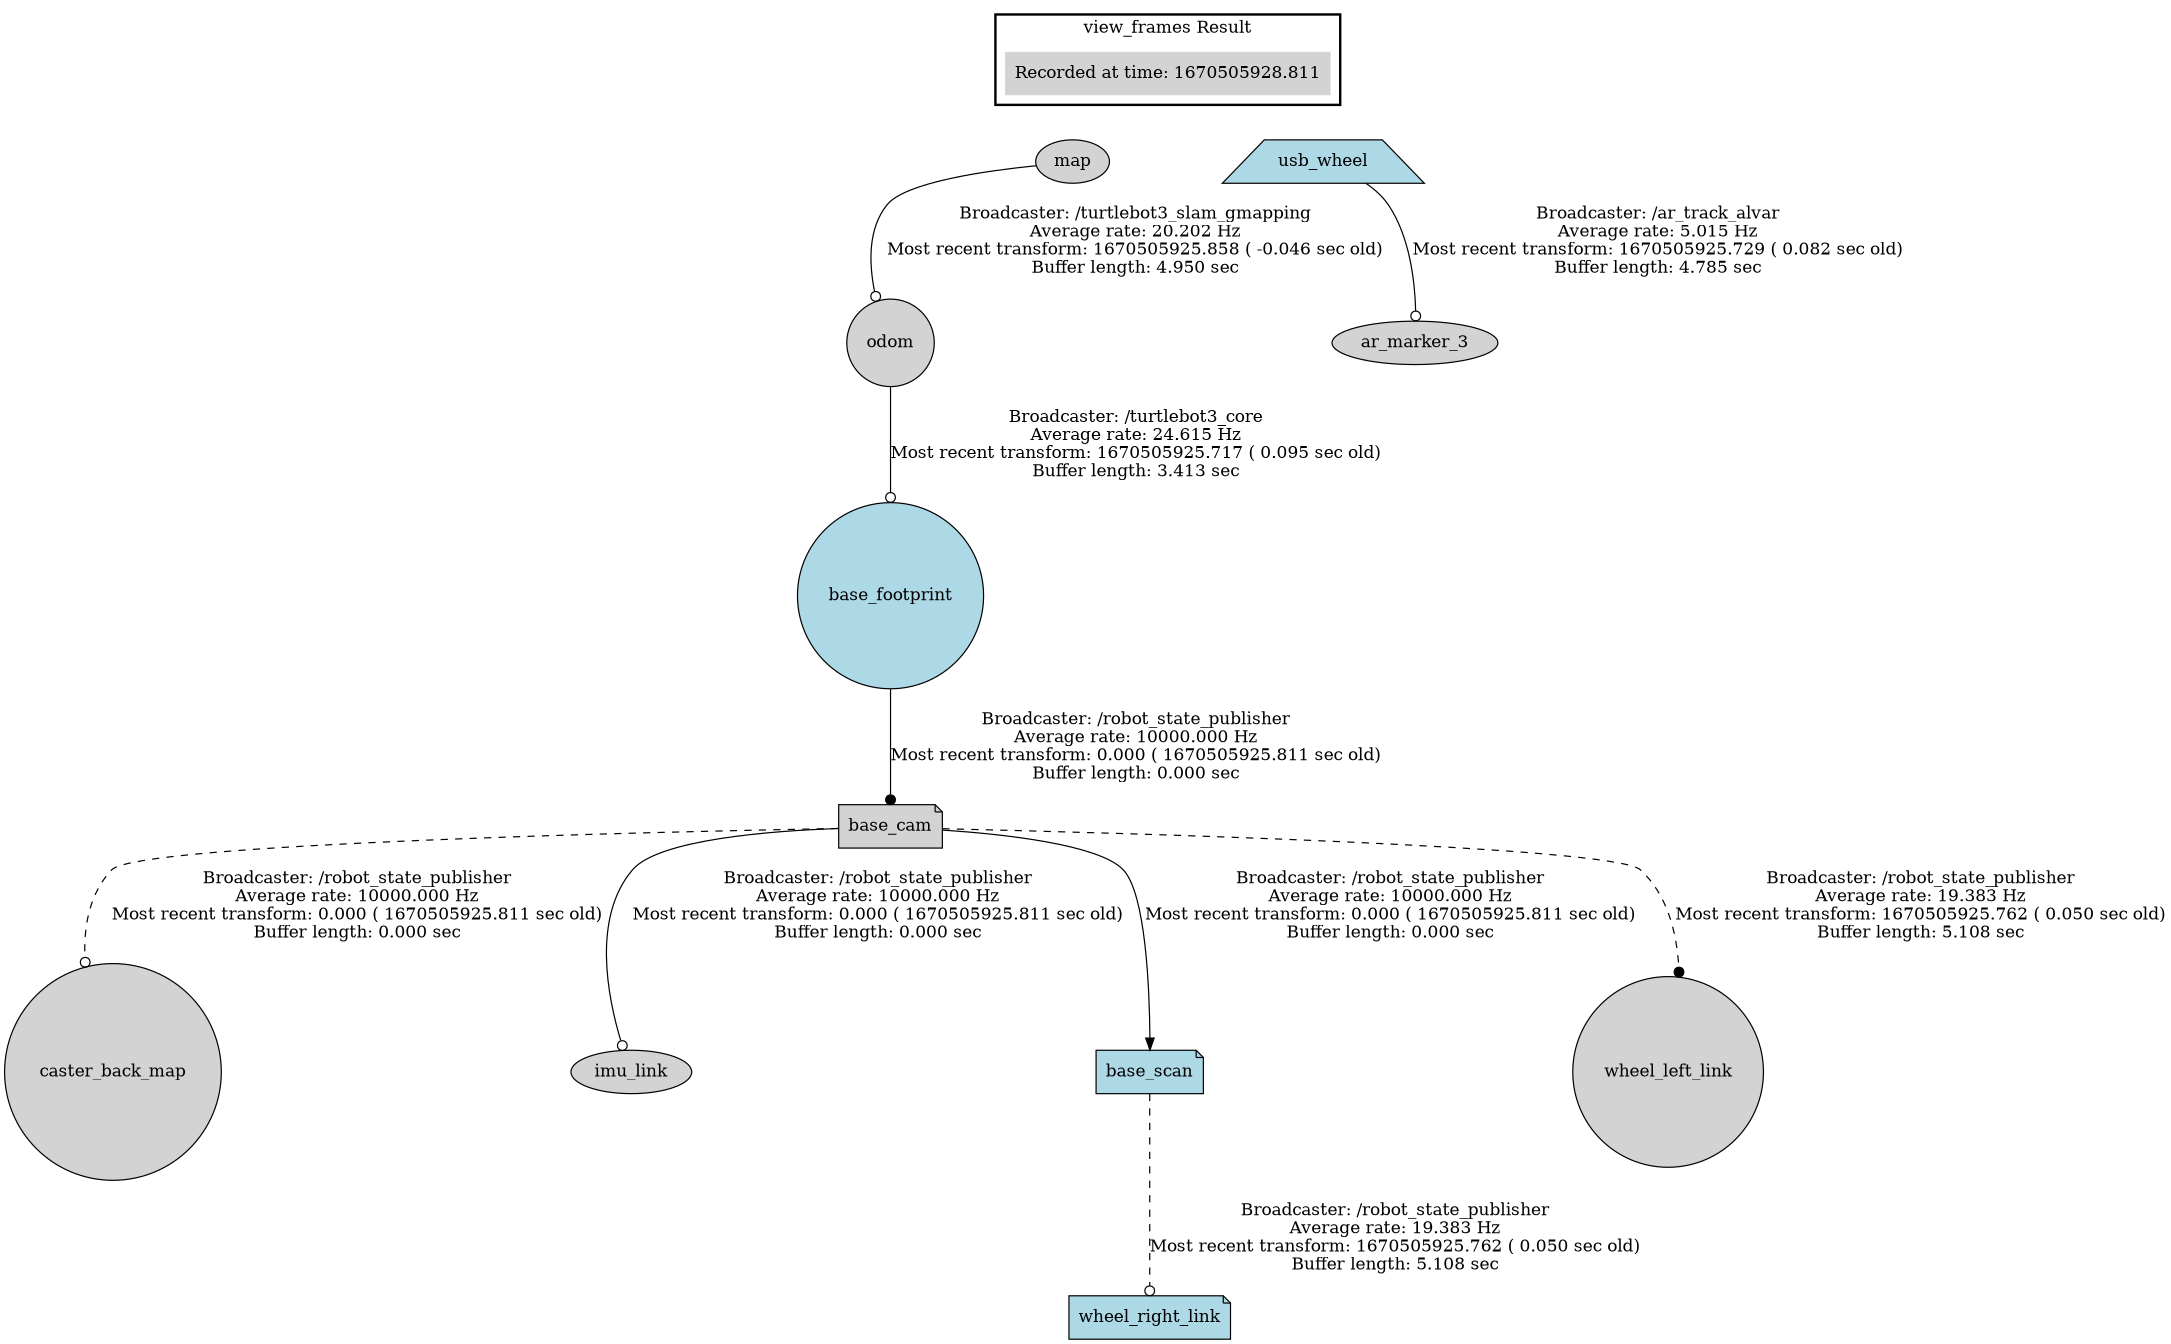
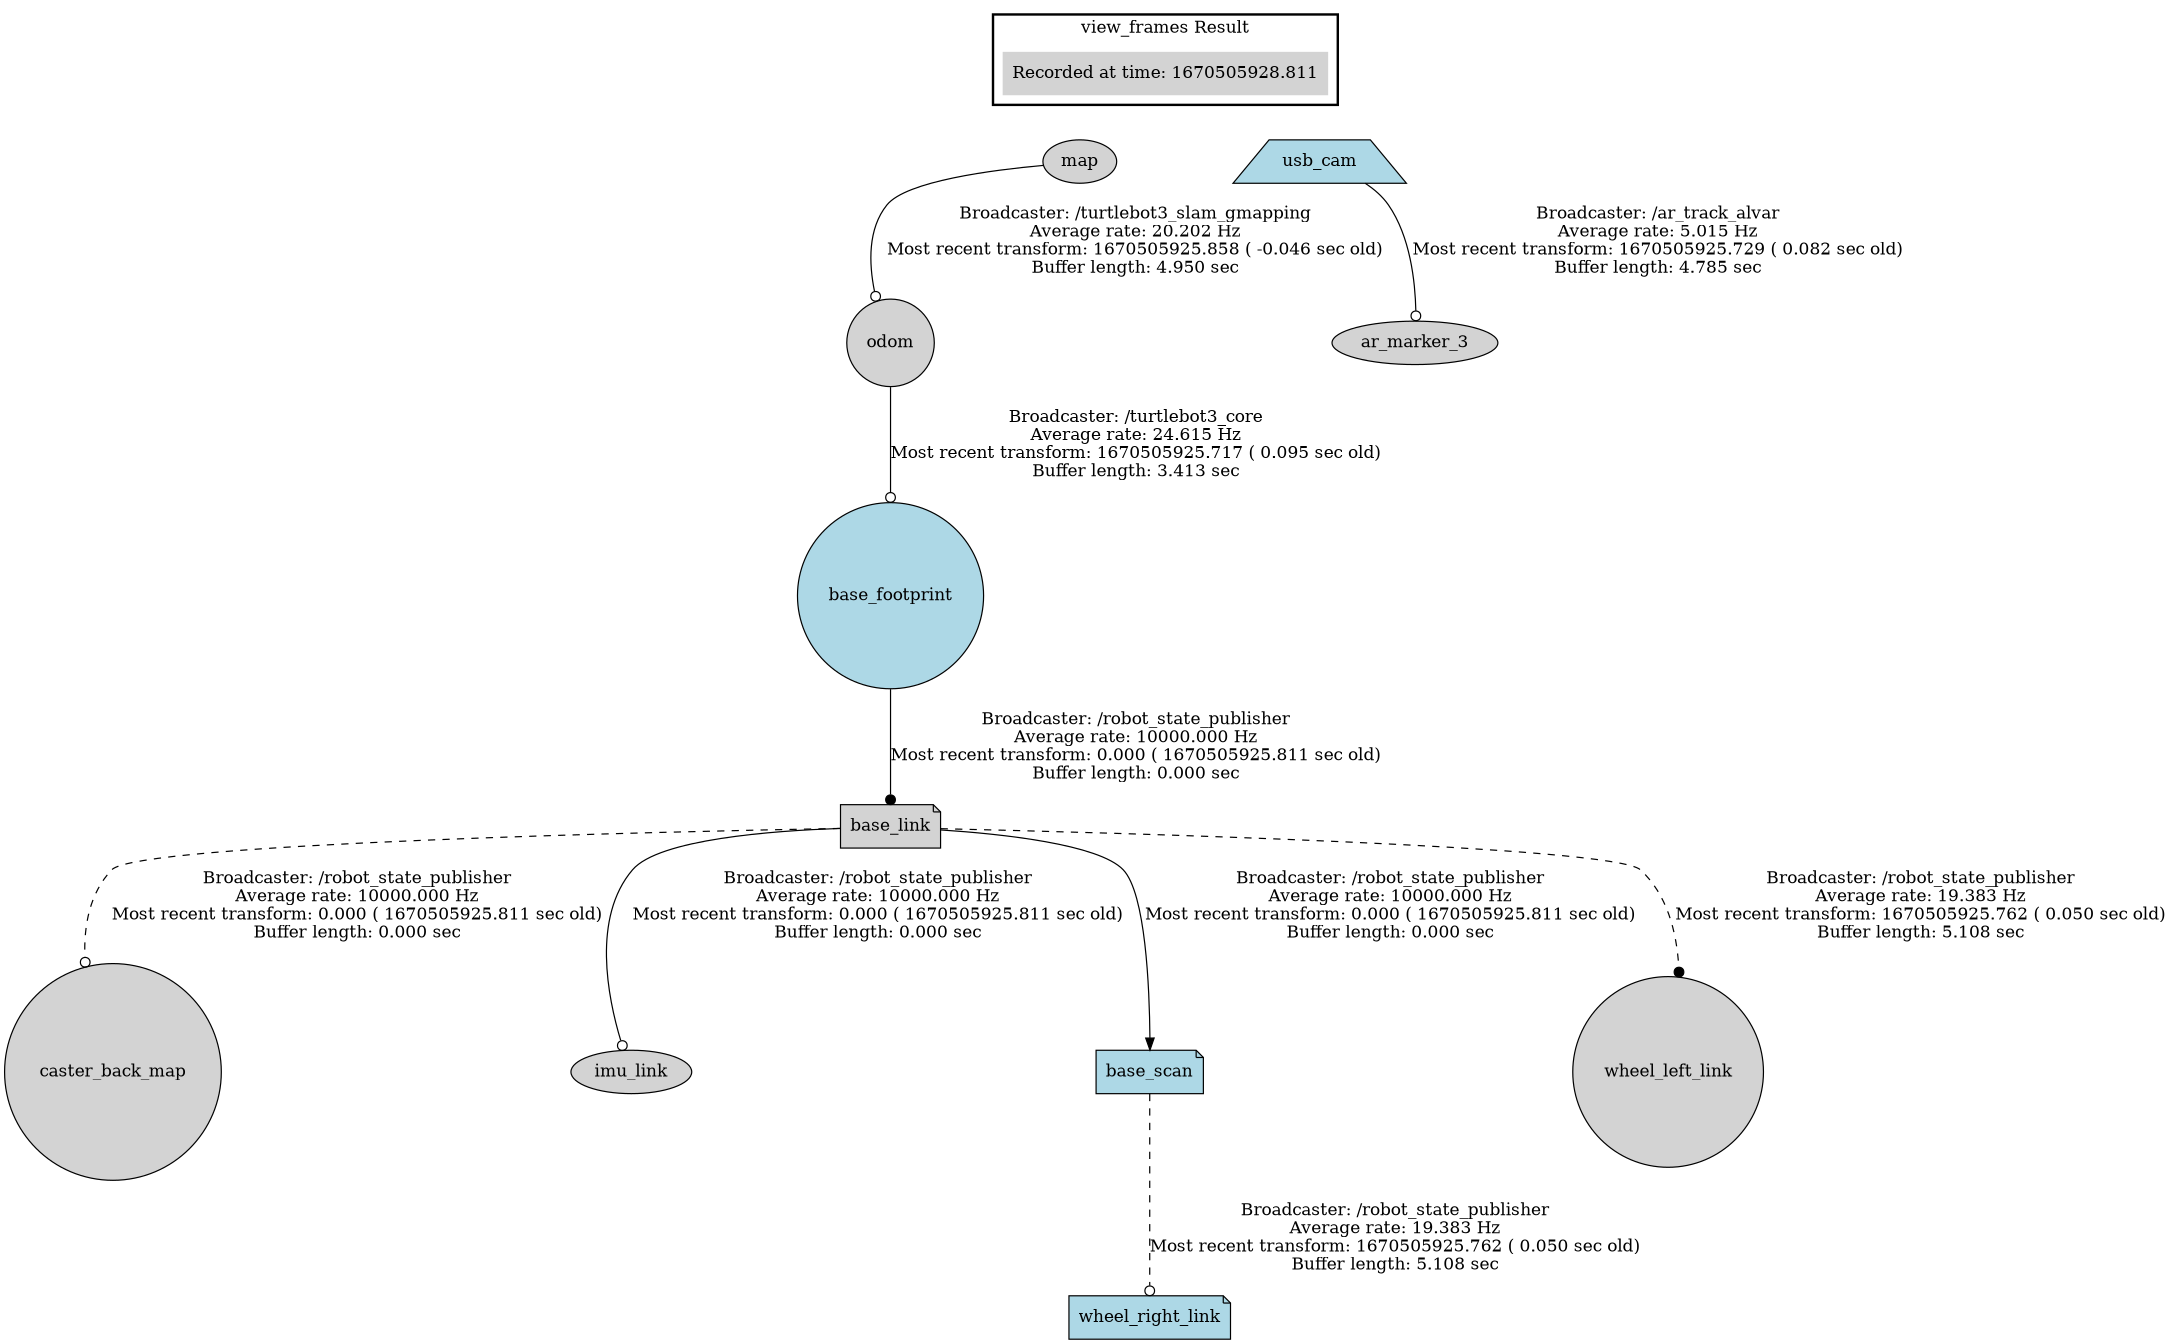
node "usb_wheel": label "usb_wheel" -> "usb_cam"
node "base_cam": label "base_cam" -> "base_link"
